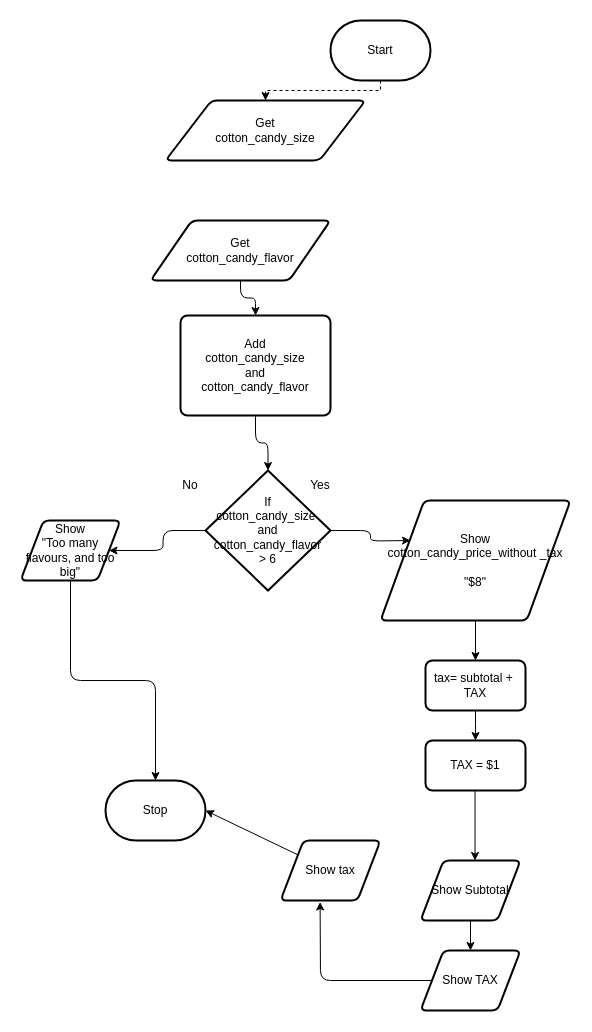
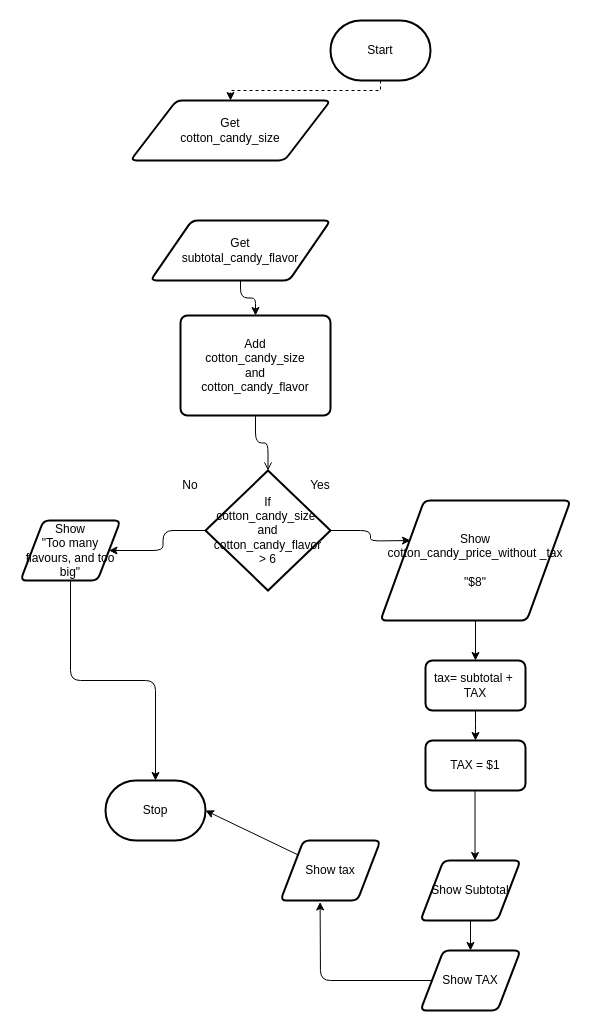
node "Get cotton_candy_size": moved (266, 131) -> (231, 131)
node "Get cotton_candy_flavor": label "Get cotton_candy_flavor" -> "Get subtotal_candy_flavor"
edge "Add cotton_candy_size and cotton_candy_flavor" -> "If cotton_candy_size and cotton_candy_flavor > 6": arrowhead classic -> open
